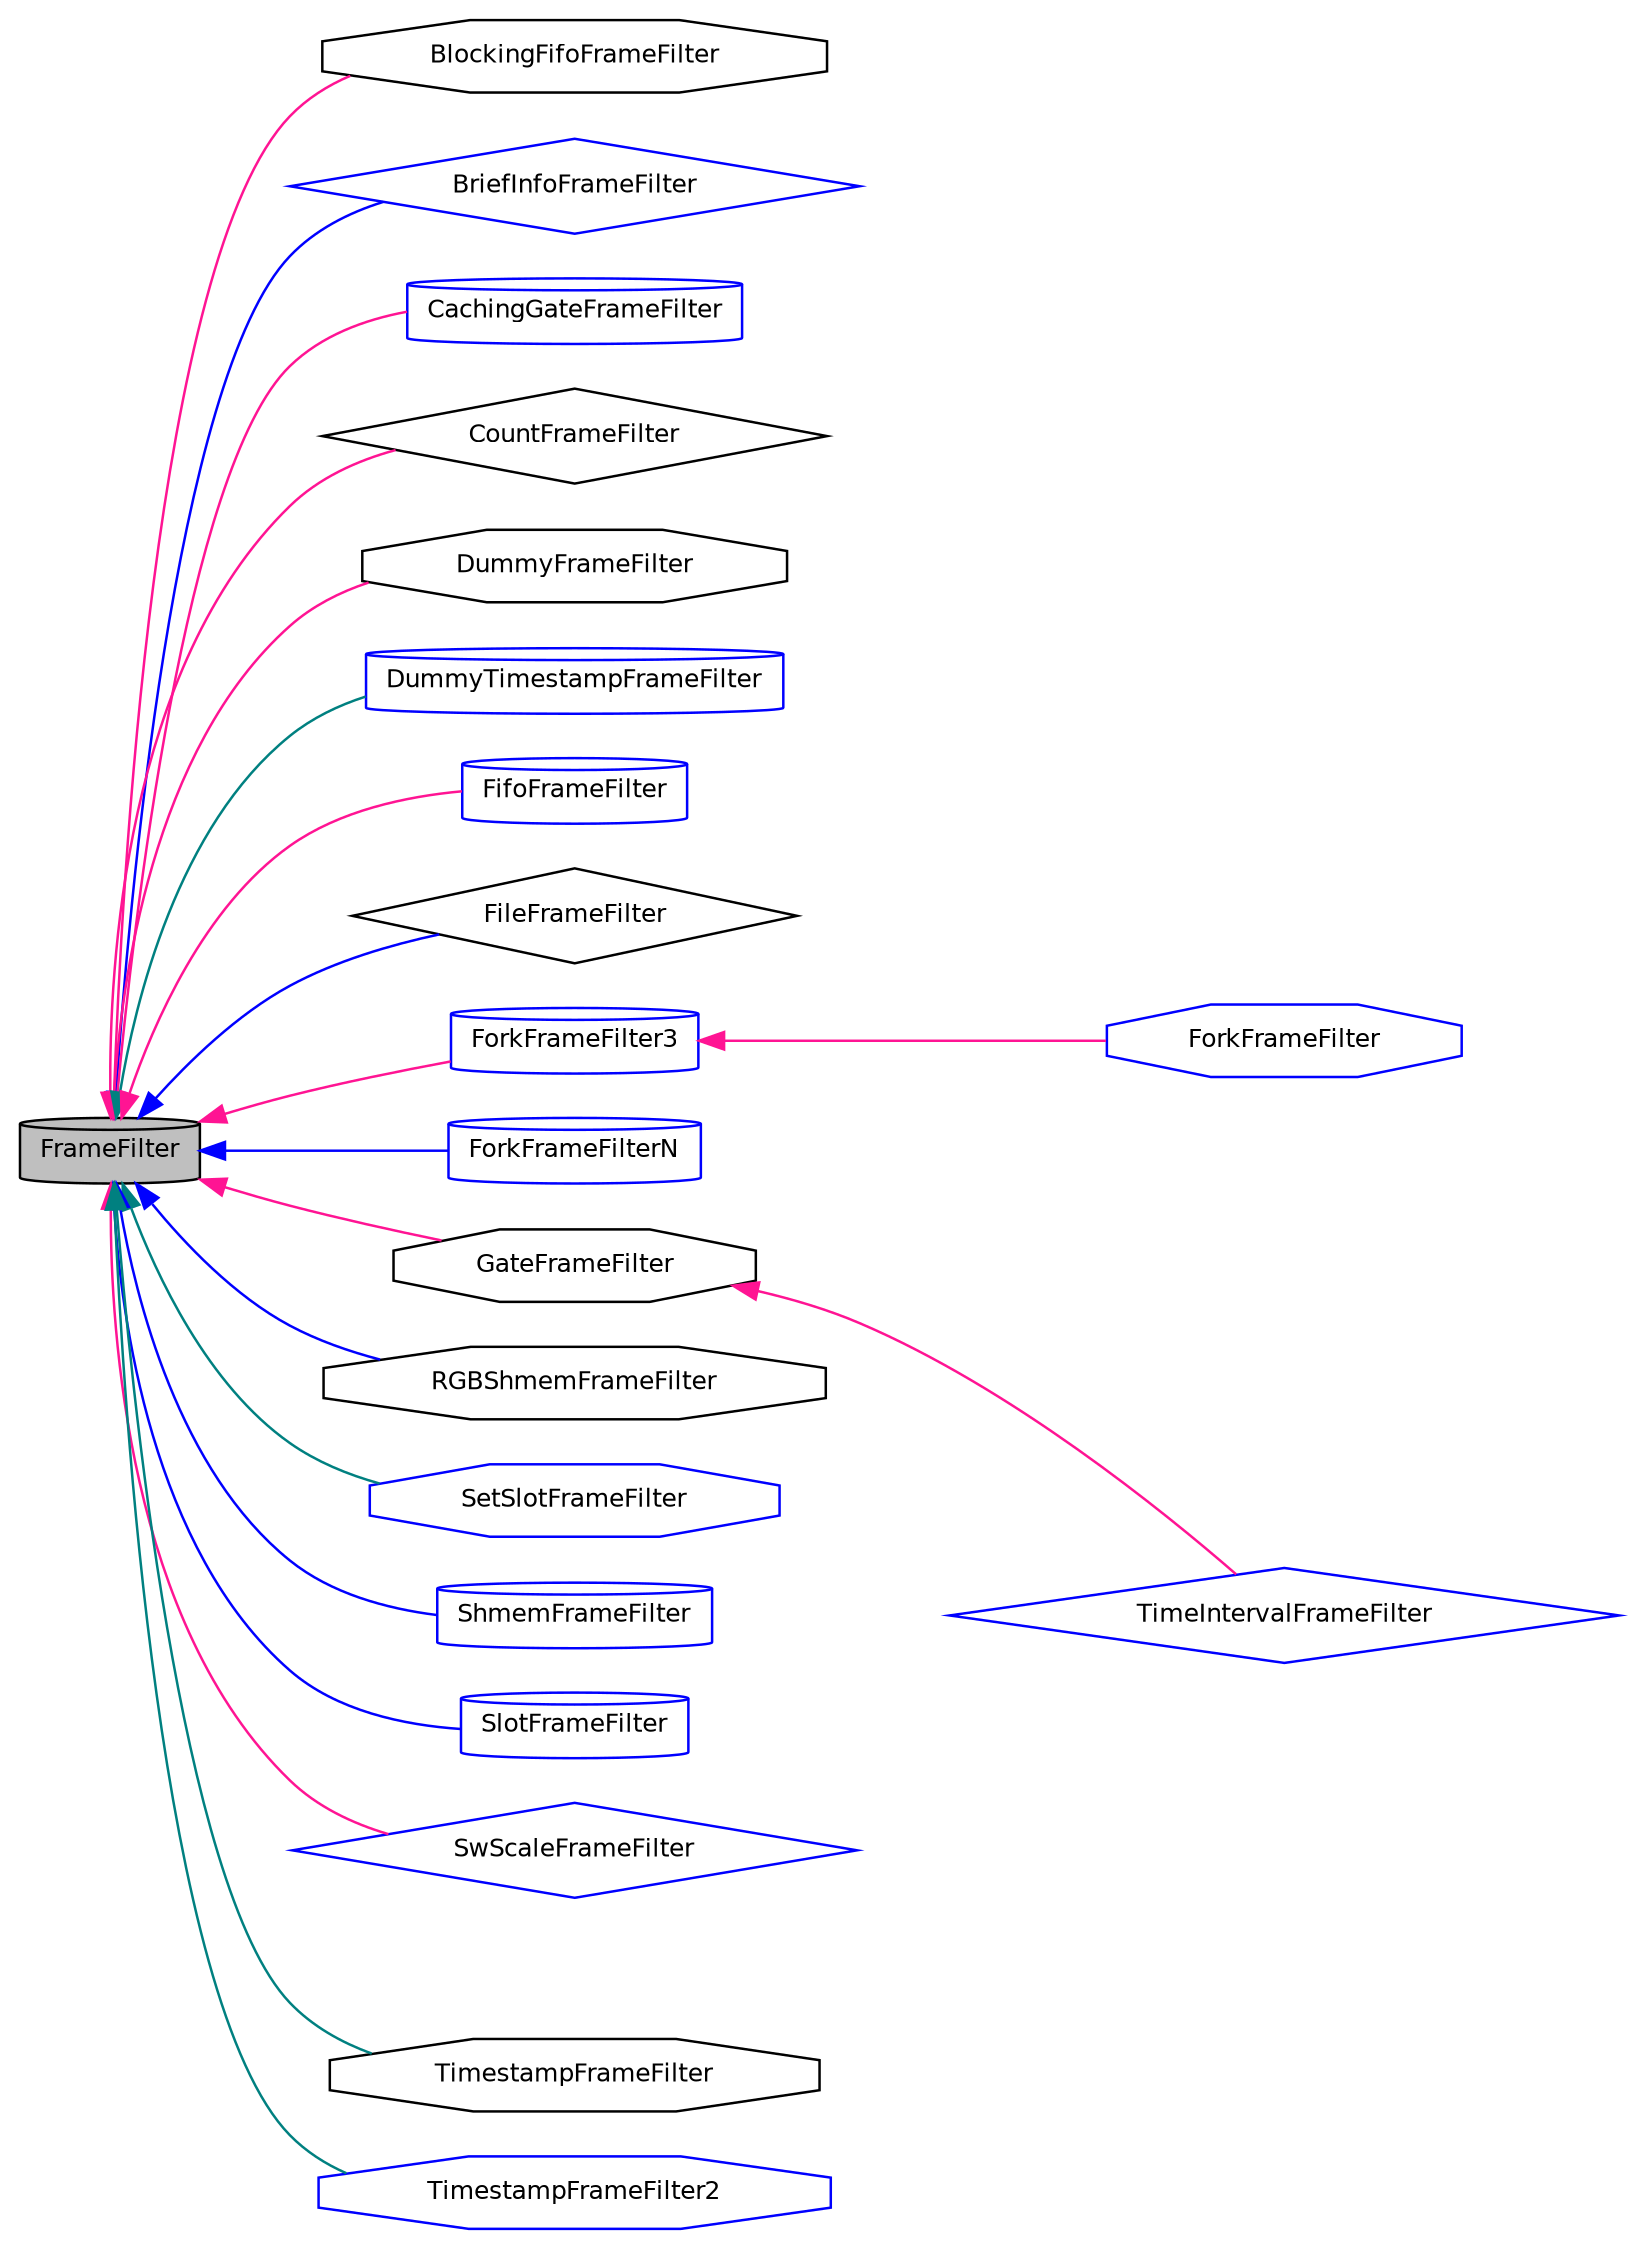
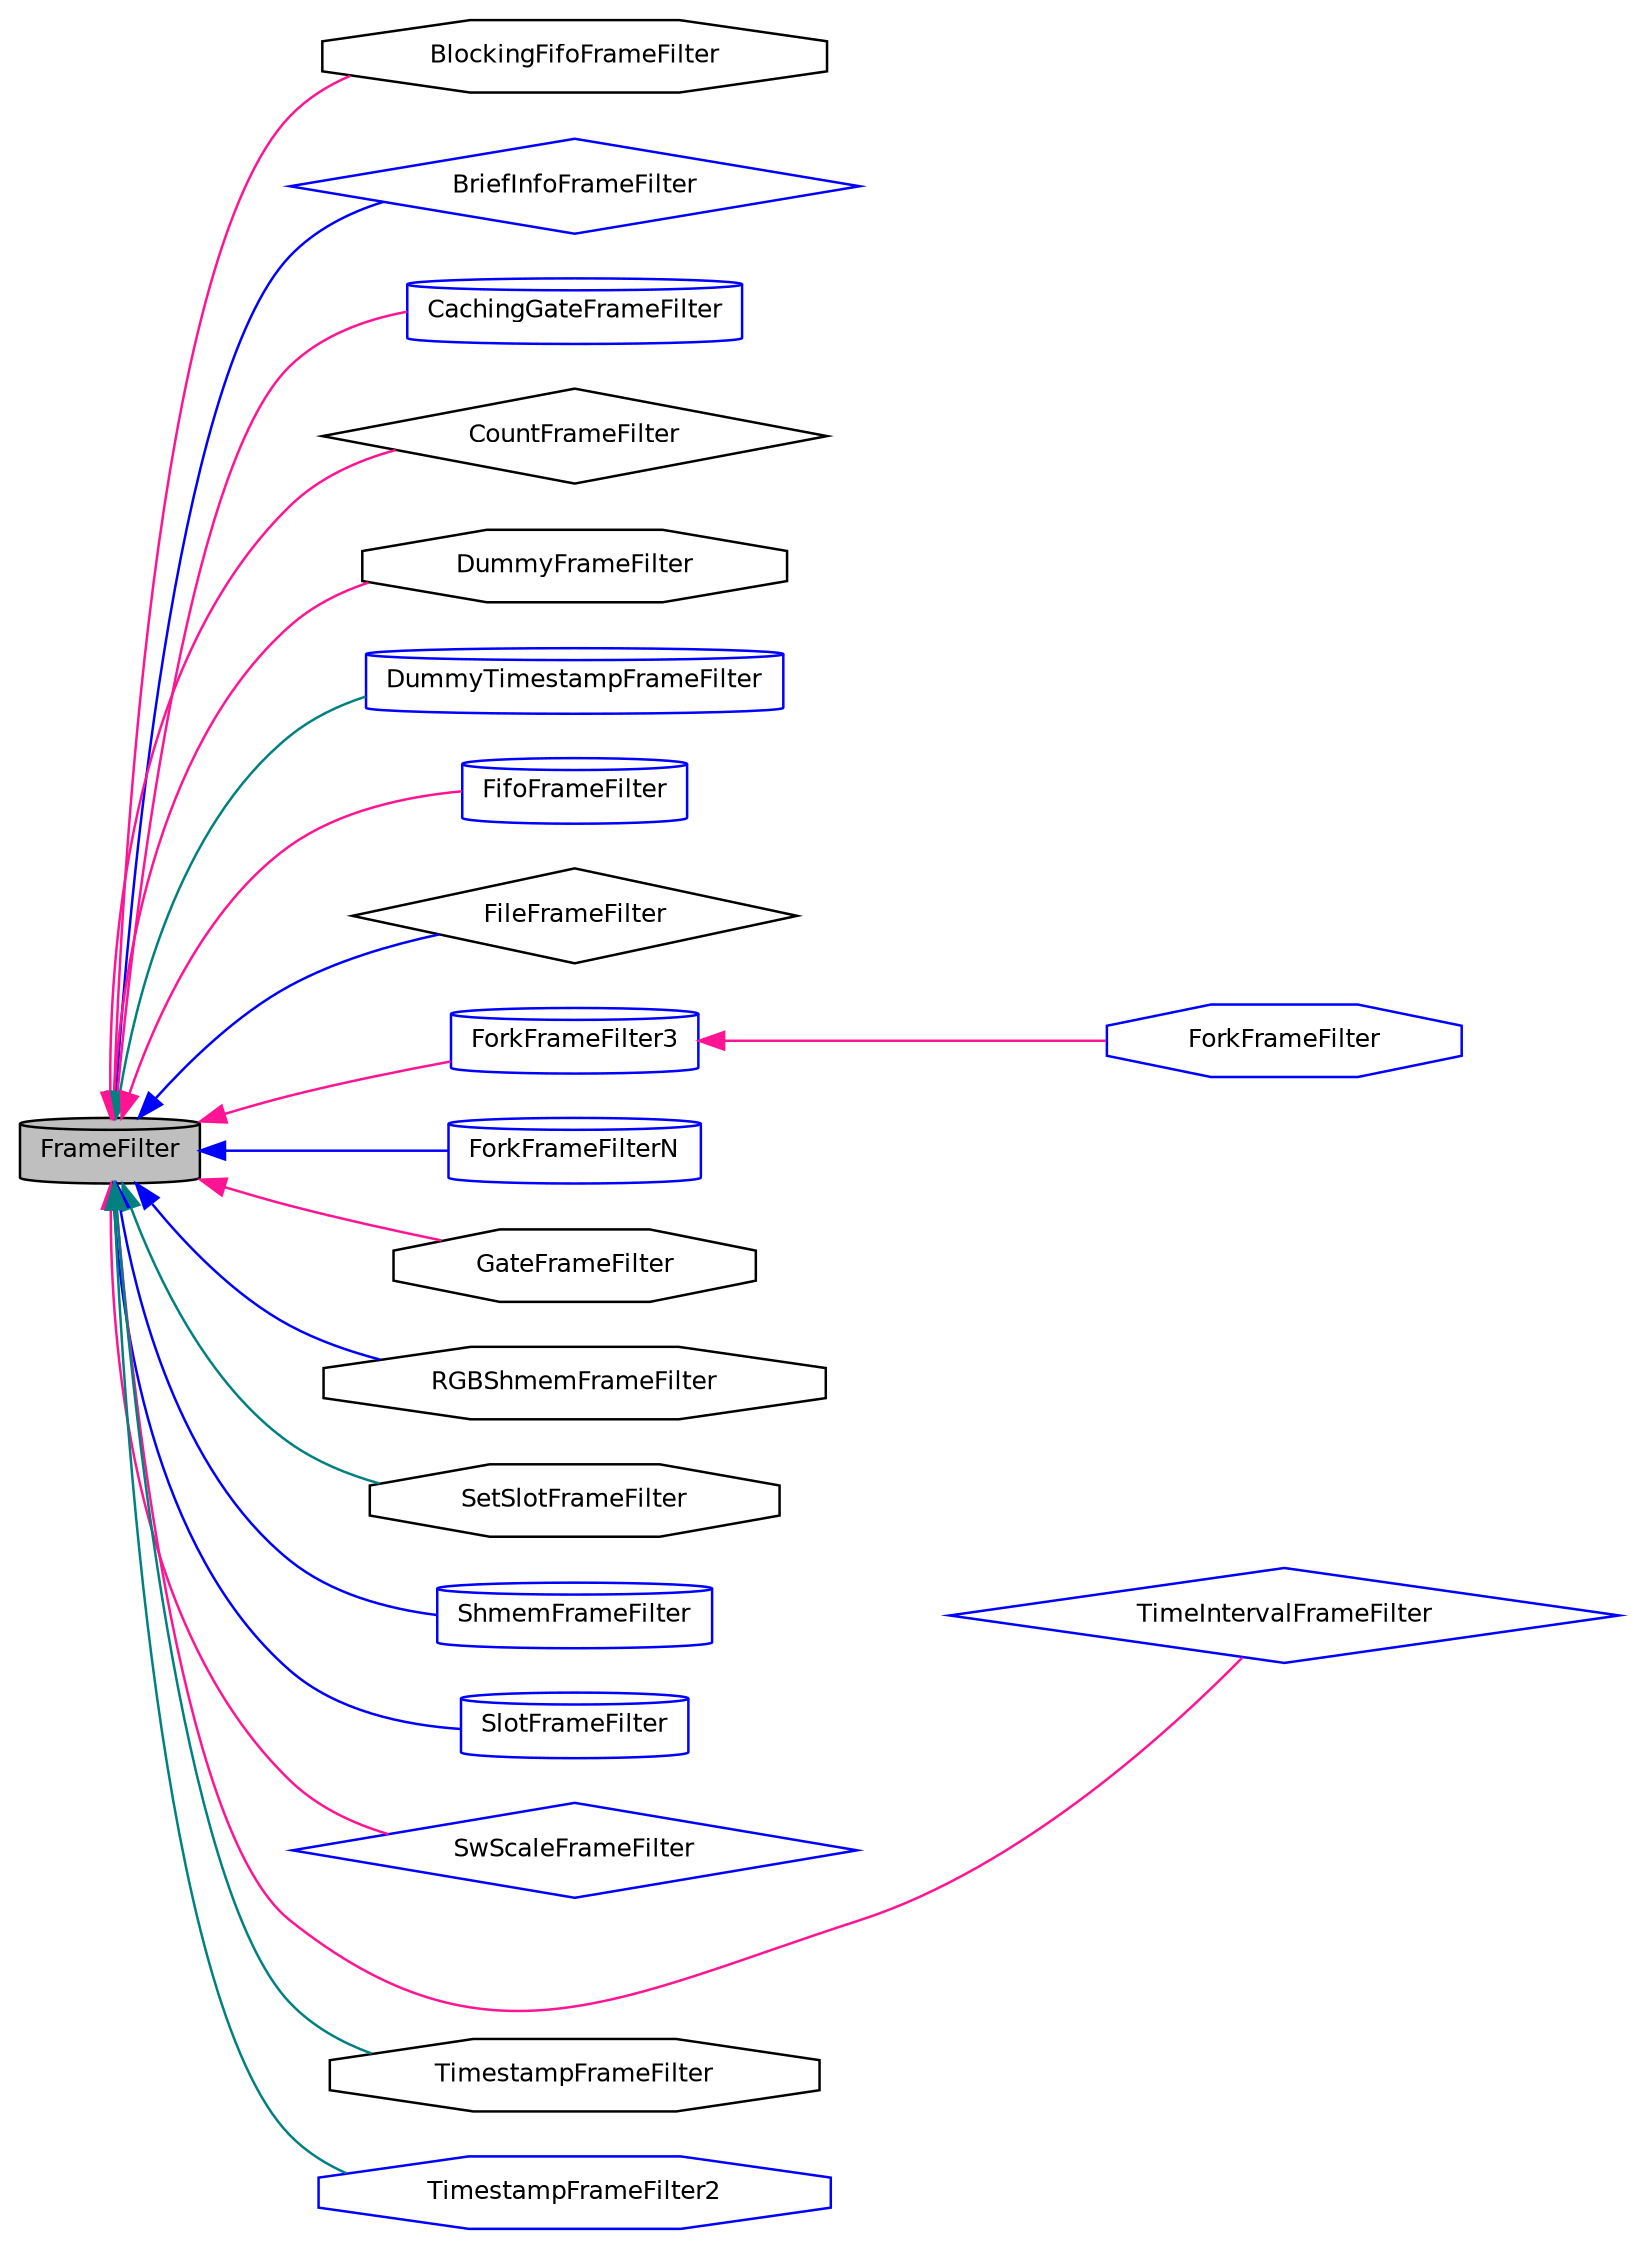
edge "TimeIntervalFrameFilter" -> "GateFrameFilter": now "TimeIntervalFrameFilter" -> "FrameFilter"
node "SetSlotFrameFilter": color blue -> black
